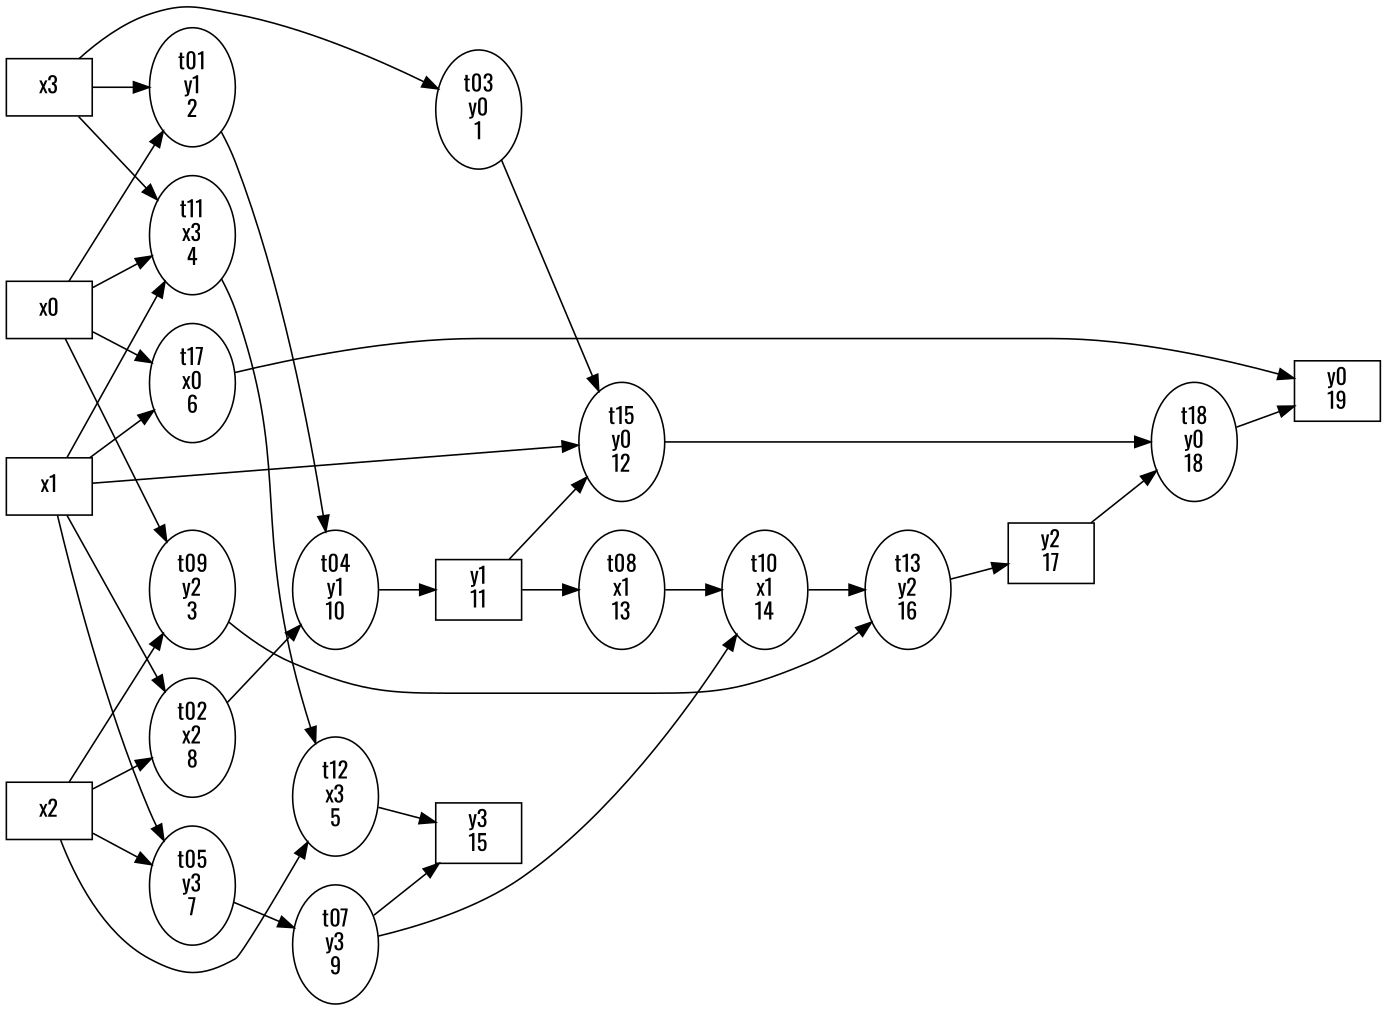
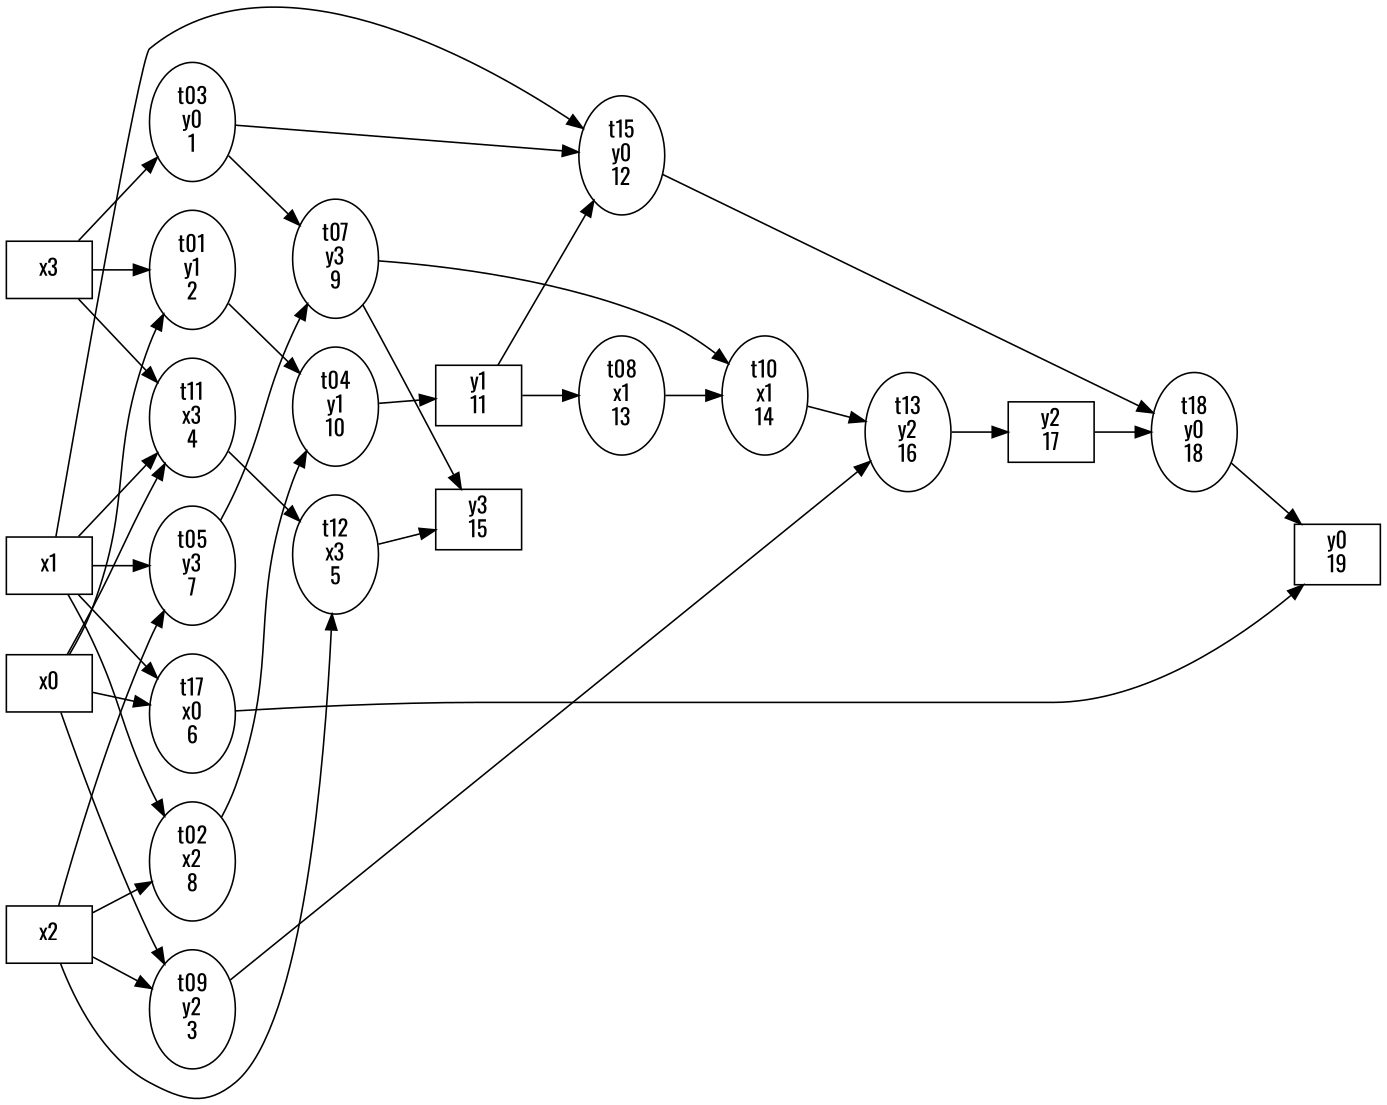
edge "t03 y0 1" -> "t07 y3 9": added
